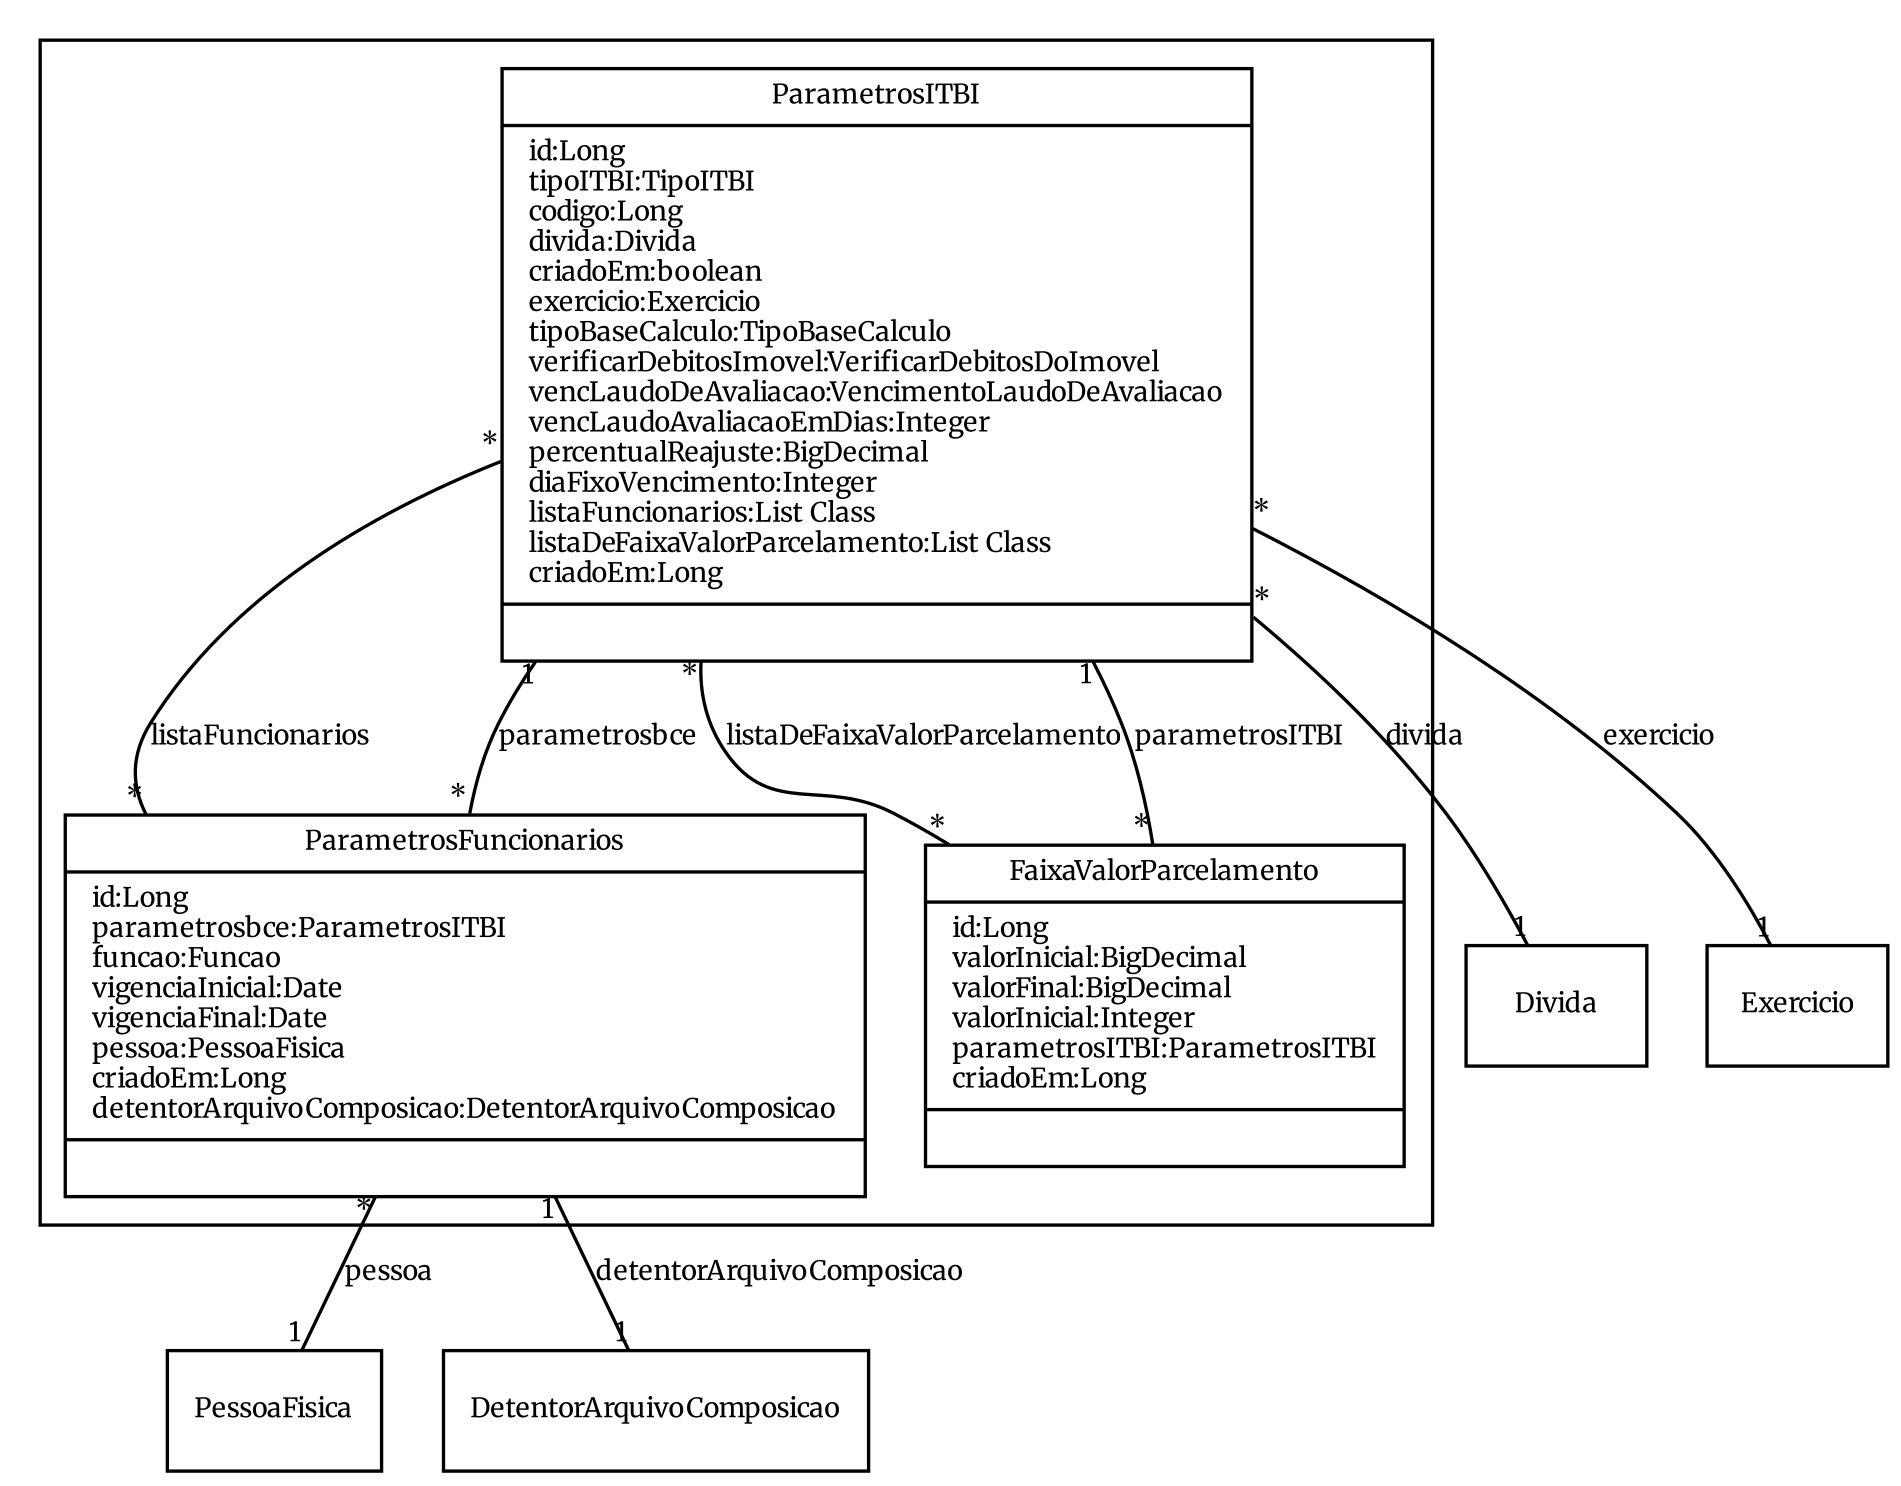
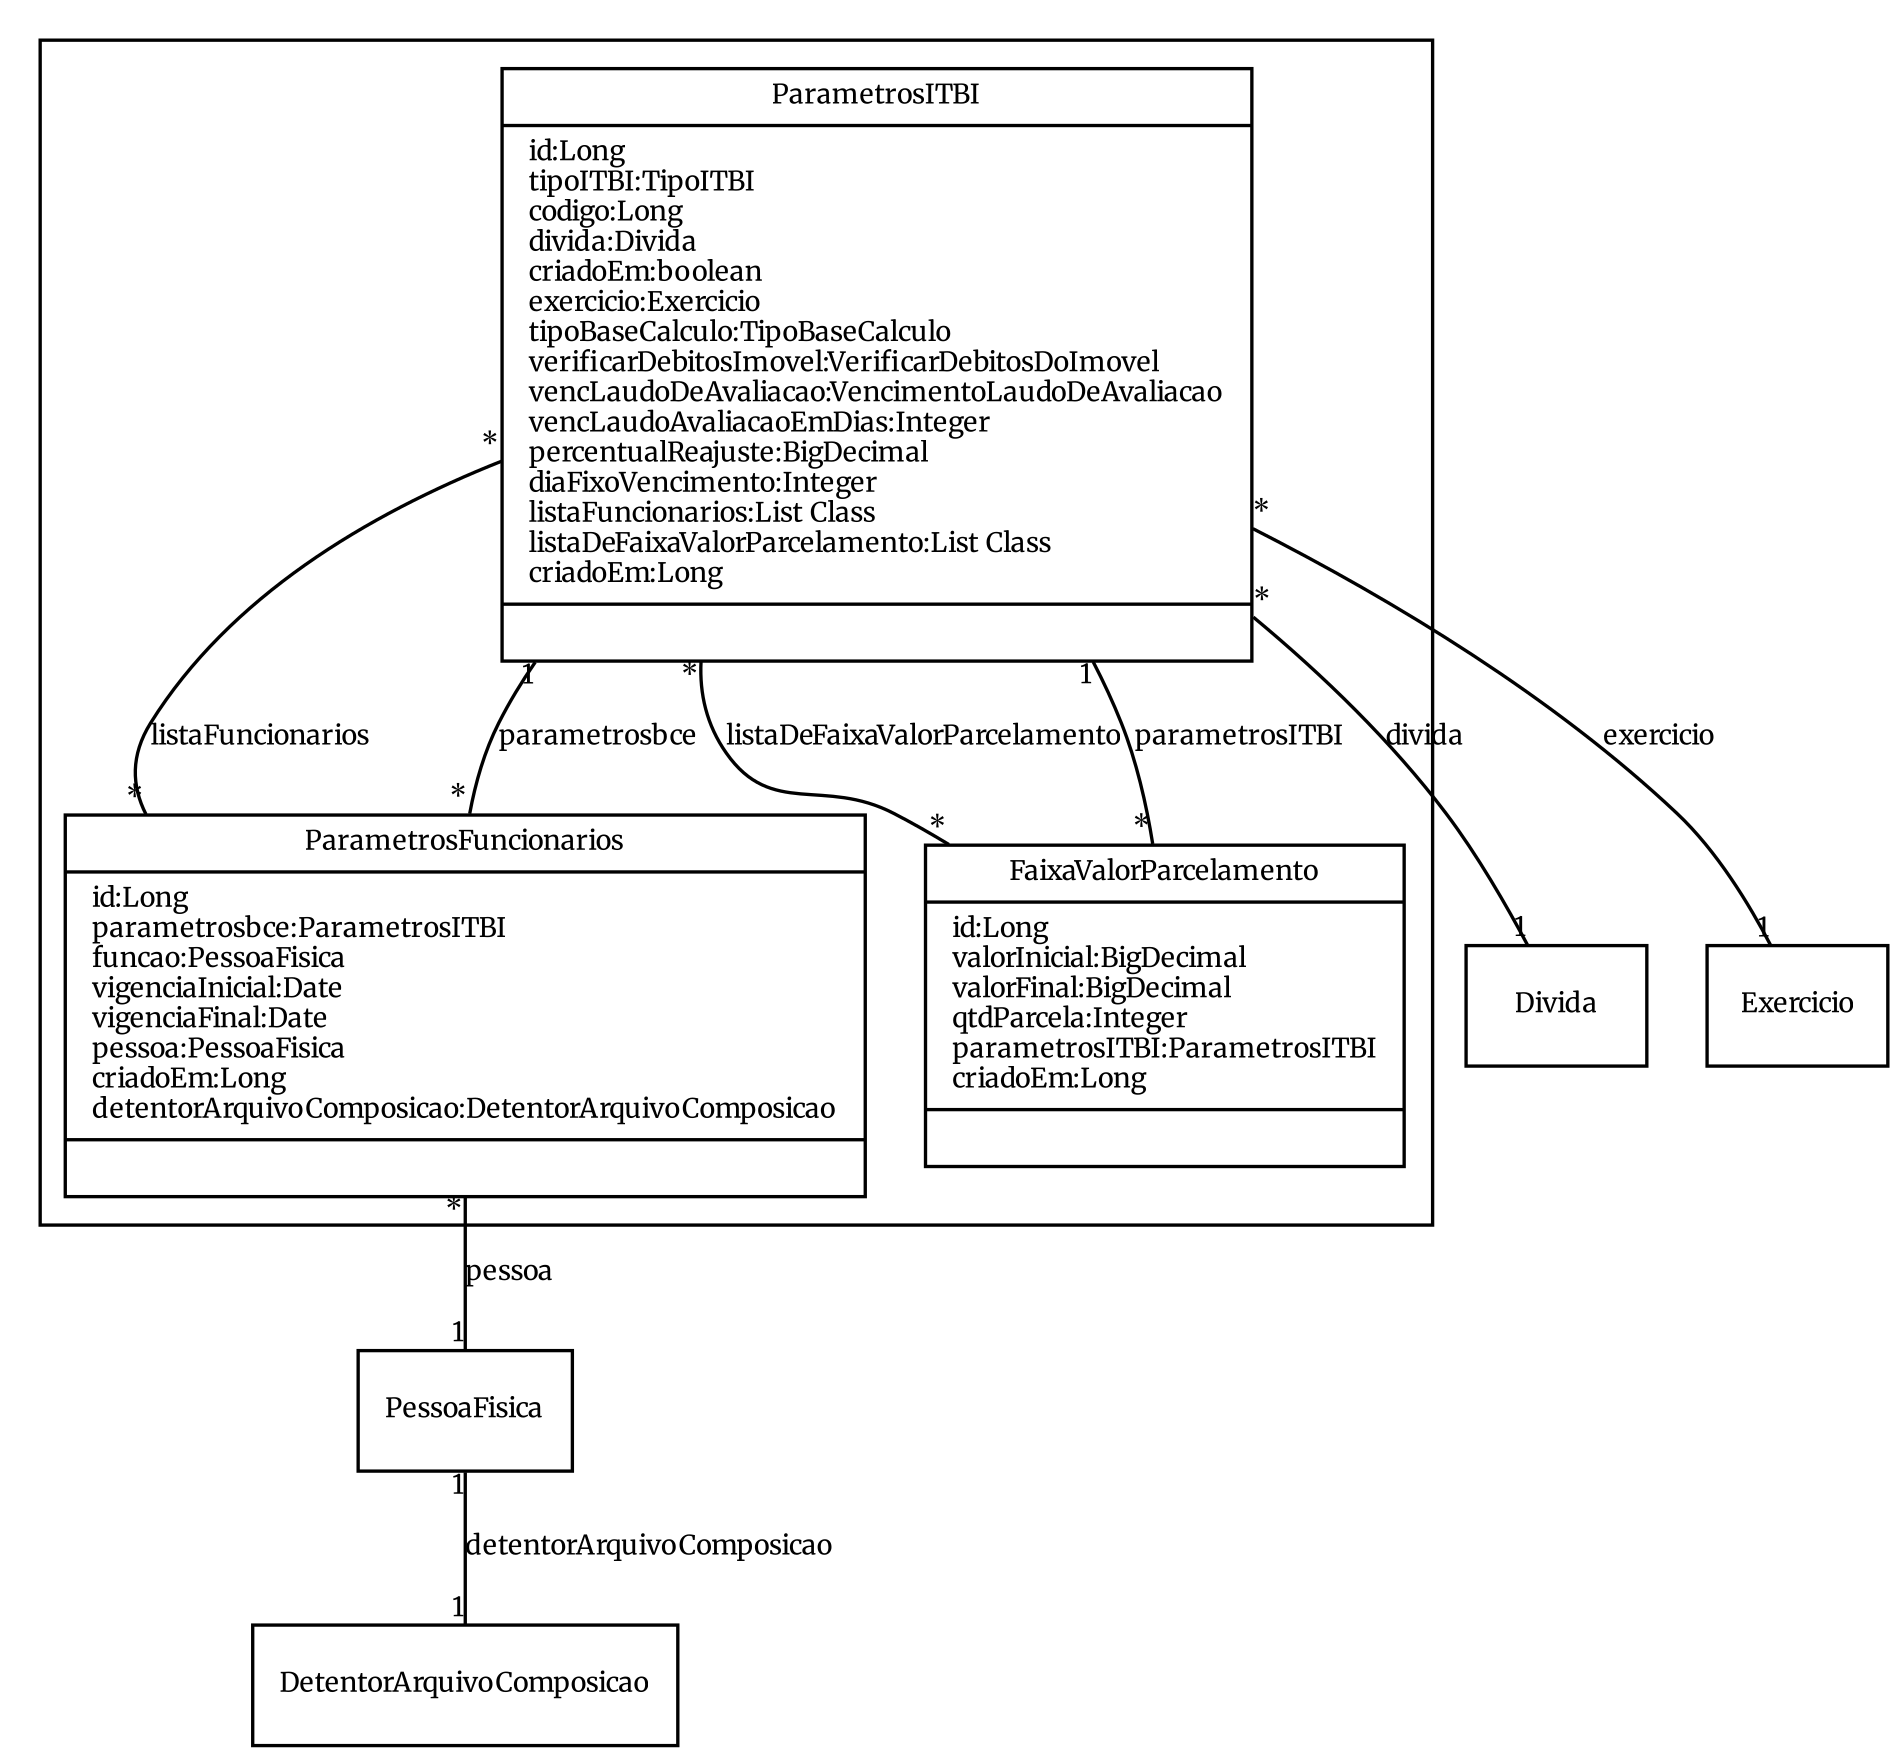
node "ParametrosFuncionarios": text "funcao:Funcao" -> "funcao:PessoaFisica"
node "FaixaValorParcelamento": text "valorInicial:Integer" -> "qtdParcela:Integer"
edge "ParametrosFuncionarios" -- "DetentorArquivoComposicao": now "PessoaFisica" -- "DetentorArquivoComposicao"
